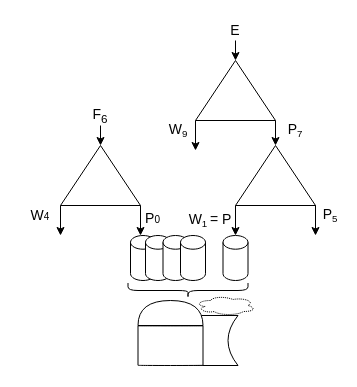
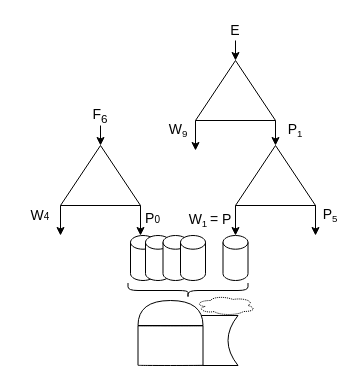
node "P7": label "P7" -> "P1"
